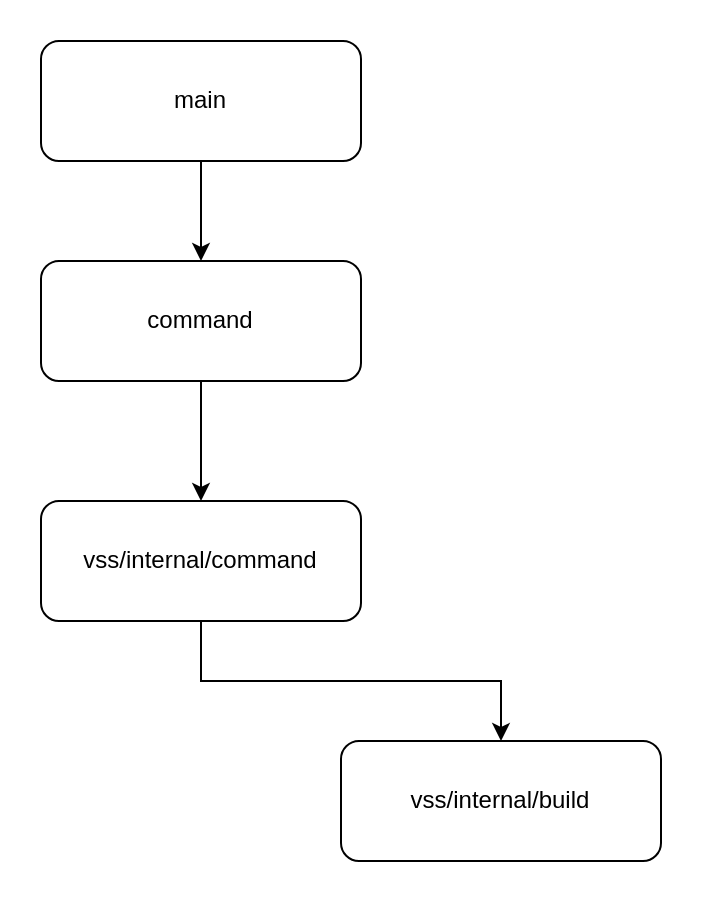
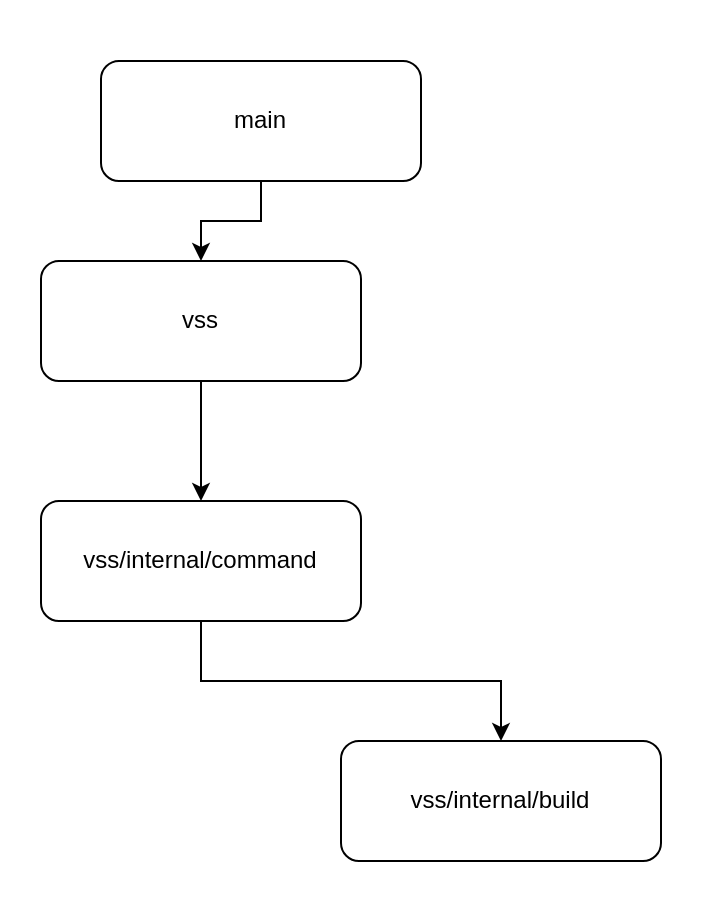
node "main": moved (201, 101) -> (261, 121)
node "command": label "command" -> "vss"
